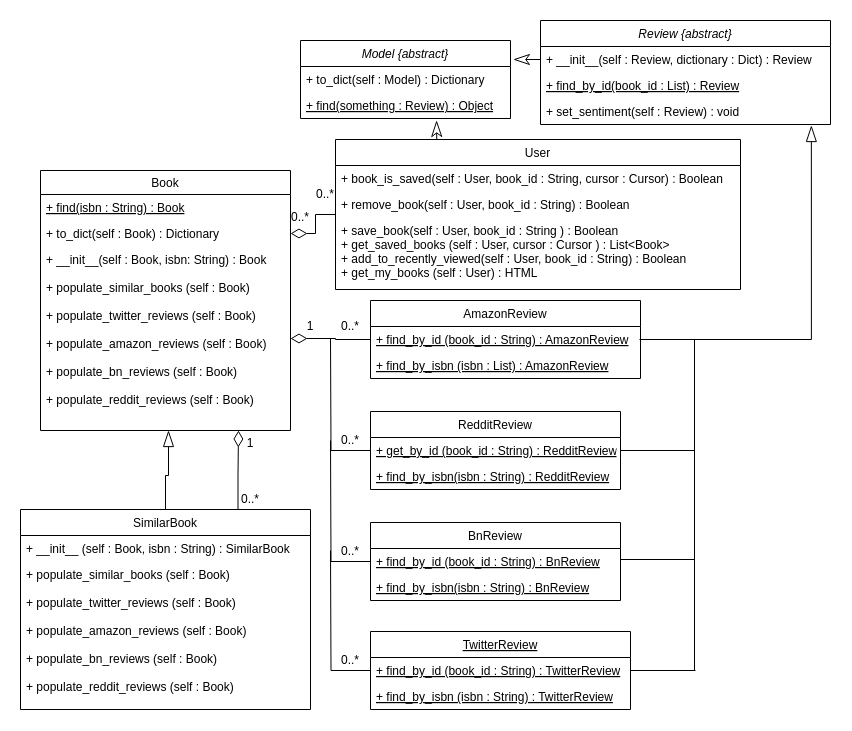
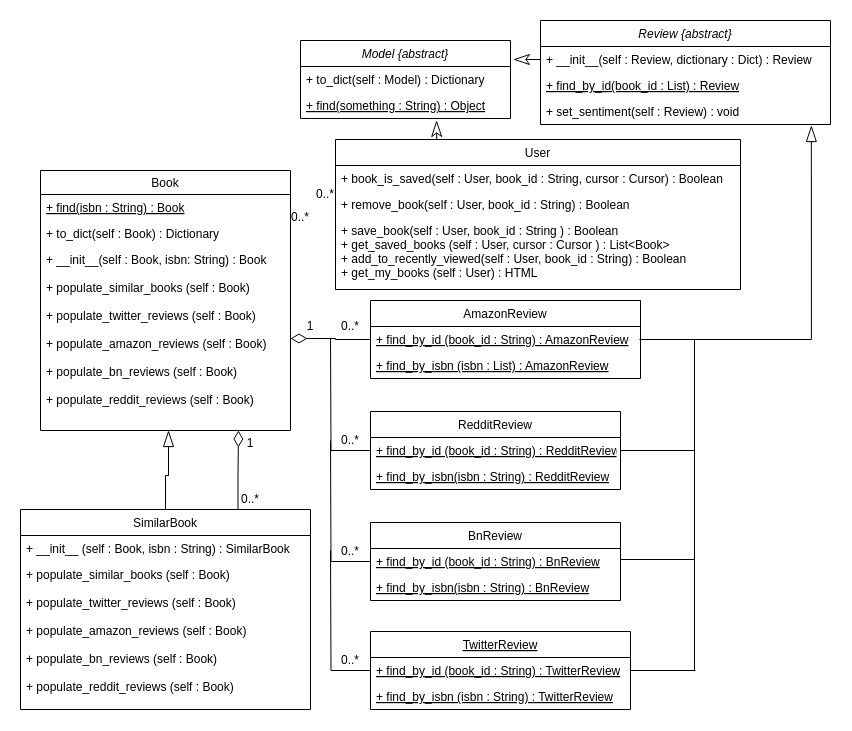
node "+ find(something : Review) : Object": label "+ find(something : Review) : Object" -> "+ find(something : String) : Object"
edge "User" -> "+ to_dict(self : Book) : Dictionary": removed
node "+ get_by_id (book_id : String) : RedditReview": label "+ get_by_id (book_id : String) : RedditReview" -> "+ find_by_id (book_id : String) : RedditReview"
